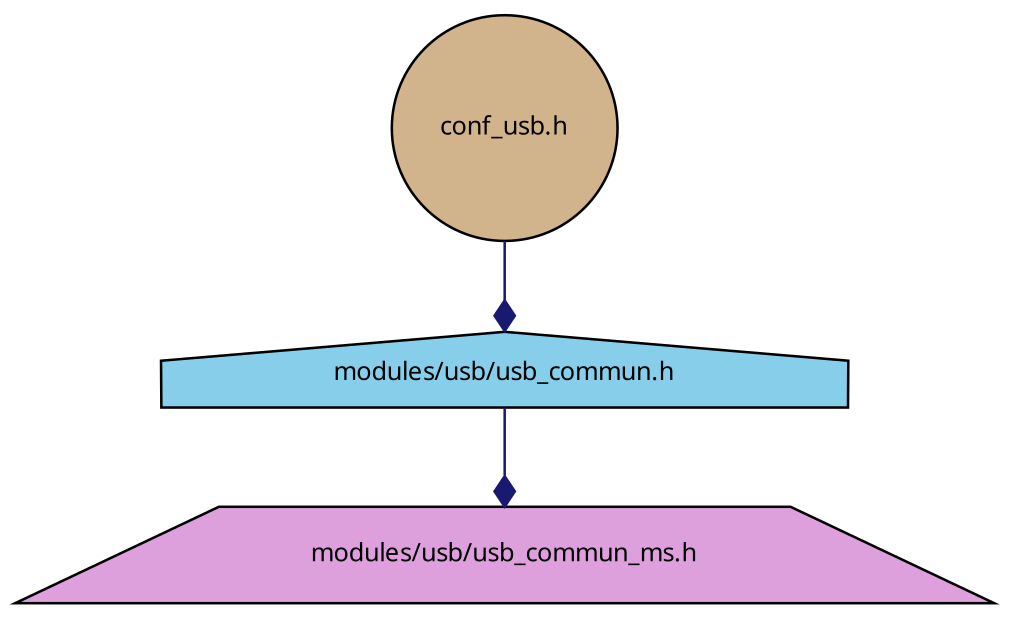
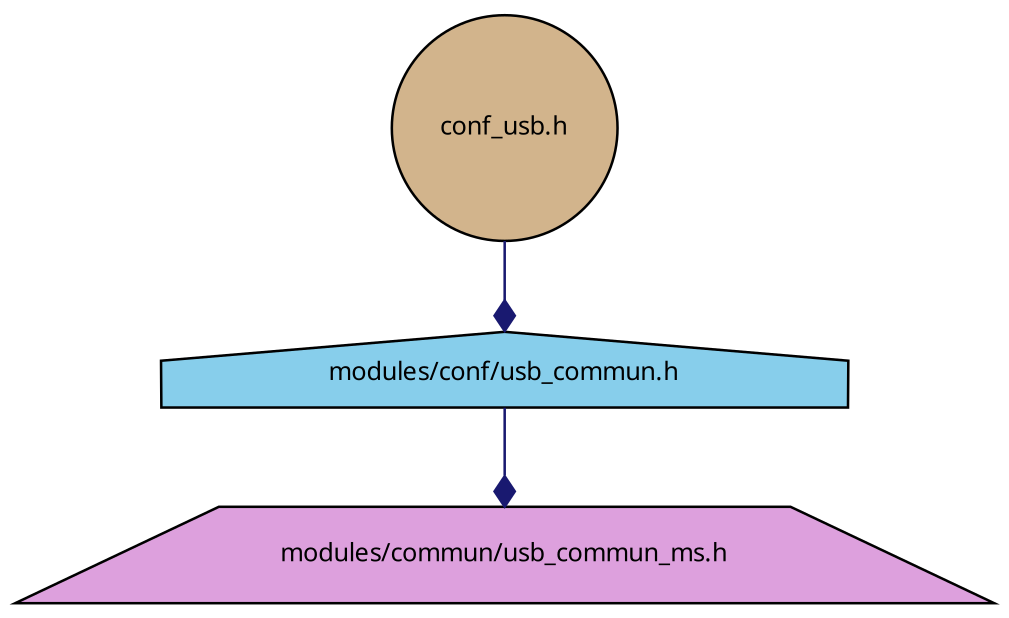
node "modules/usb/usb_commun.h": label "modules/usb/usb_commun.h" -> "modules/conf/usb_commun.h"
node "modules/usb/usb_commun_ms.h": label "modules/usb/usb_commun_ms.h" -> "modules/commun/usb_commun_ms.h"
